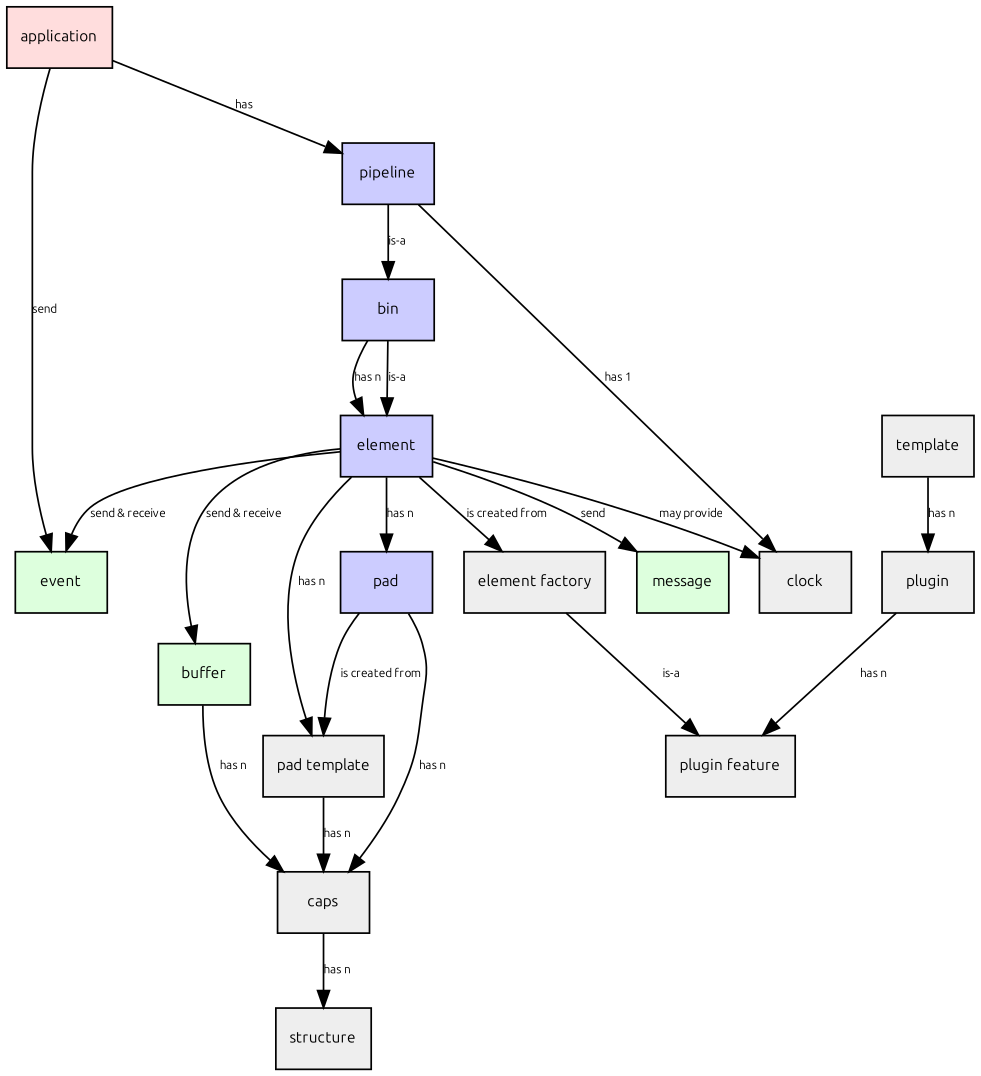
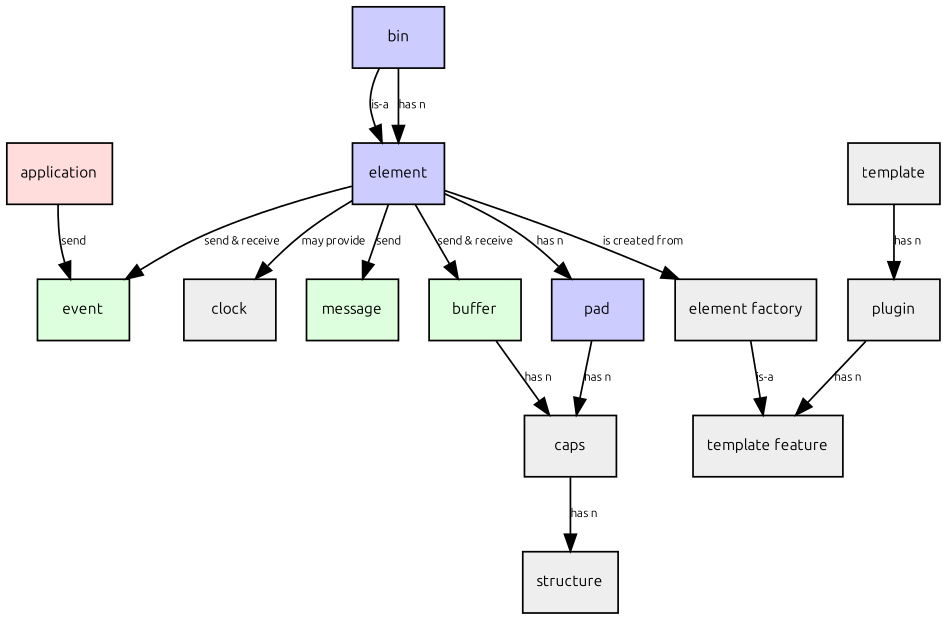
node "pipeline": removed
node "pad template": removed
node "plugin feature": label "plugin feature" -> "template feature"
